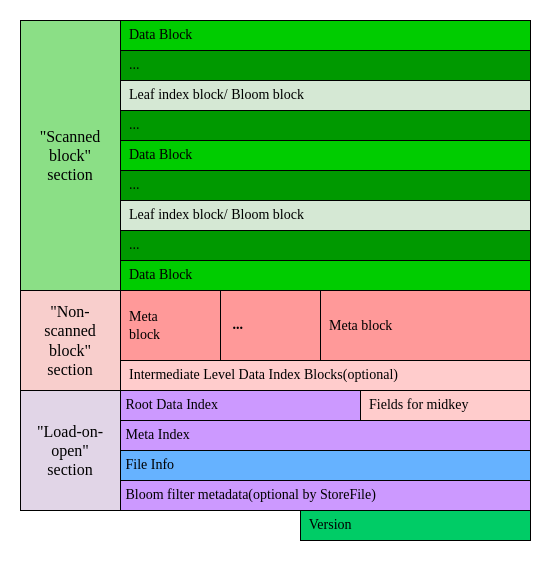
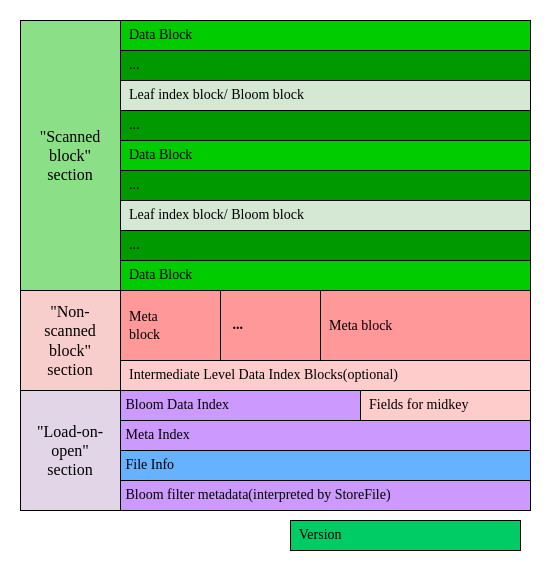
node "Root Data Index": label "Root Data Index" -> "Bloom Data Index"
node "Bloom filter metadata(optional by StoreFile)": label "Bloom filter metadata(optional by StoreFile)" -> "Bloom filter metadata(interpreted by StoreFile)"
node "Version": moved (416, 526) -> (406, 536)
